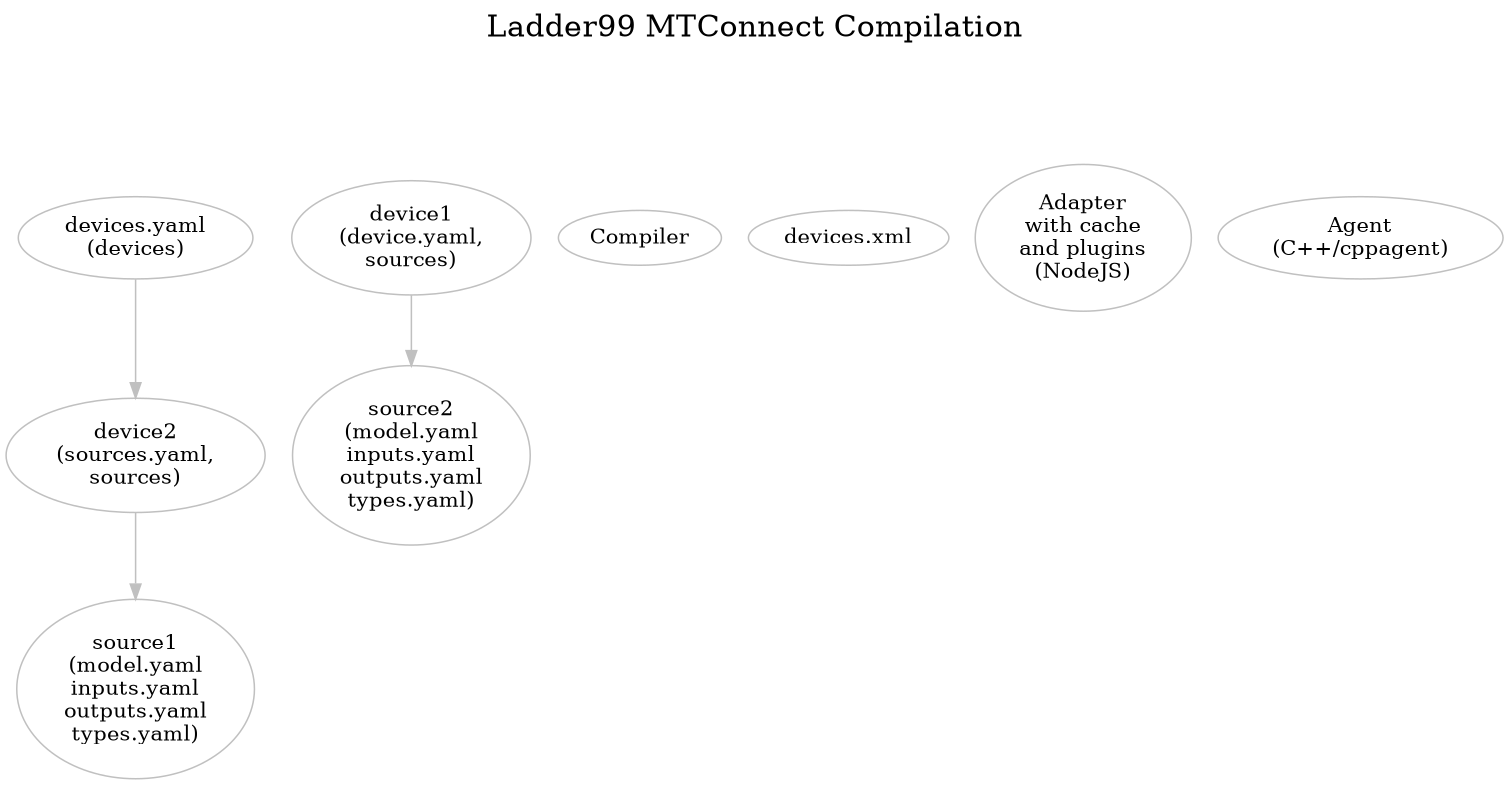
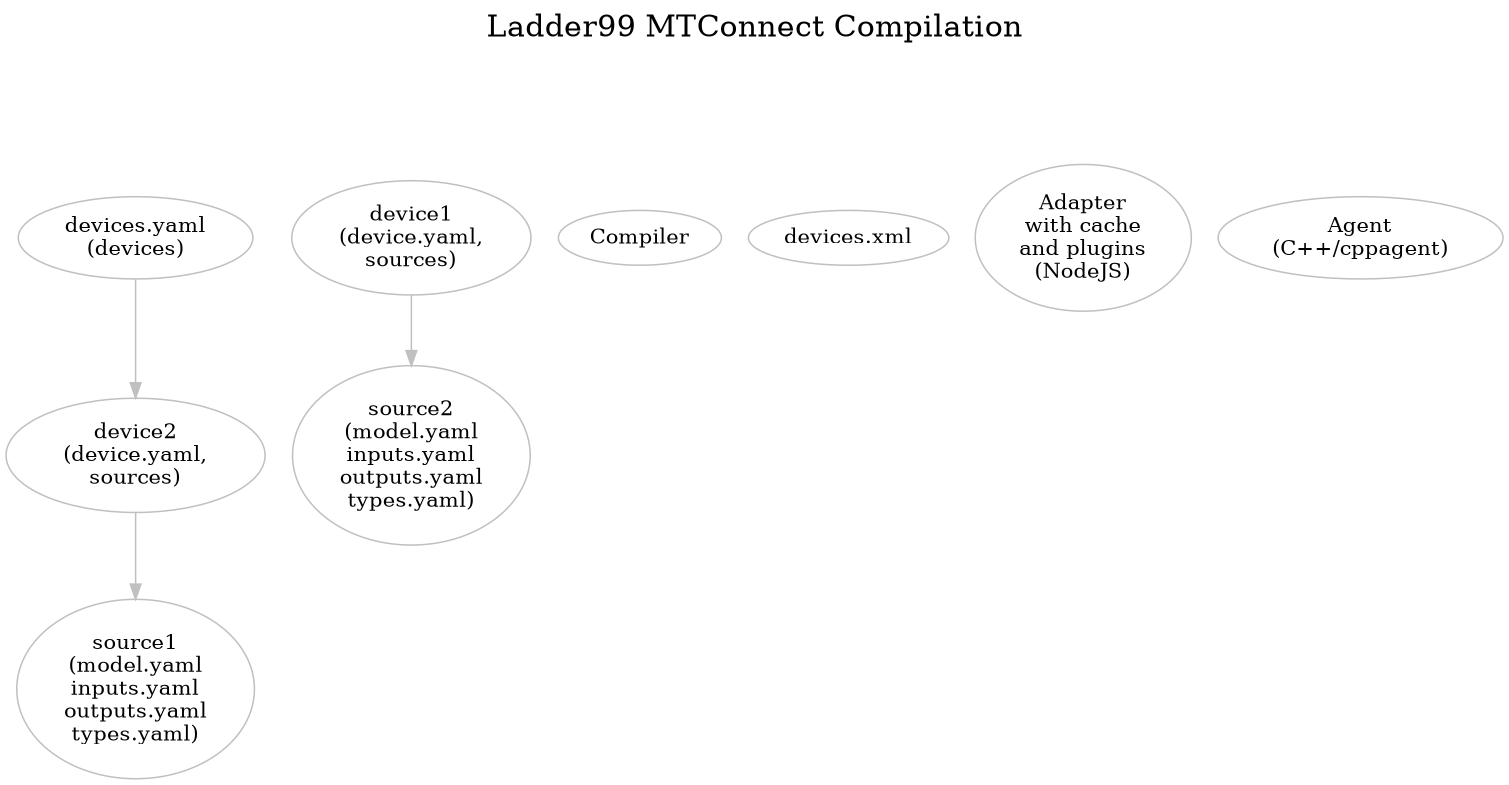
node "device2 (sources.yaml, sources)": label "device2 (sources.yaml, sources)" -> "device2 (device.yaml, sources)"
